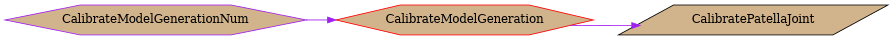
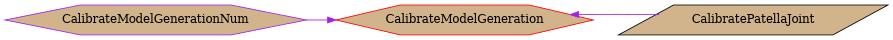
edge "CalibrateModelGeneration" -> "CalibratePatellaJoint": reversed
